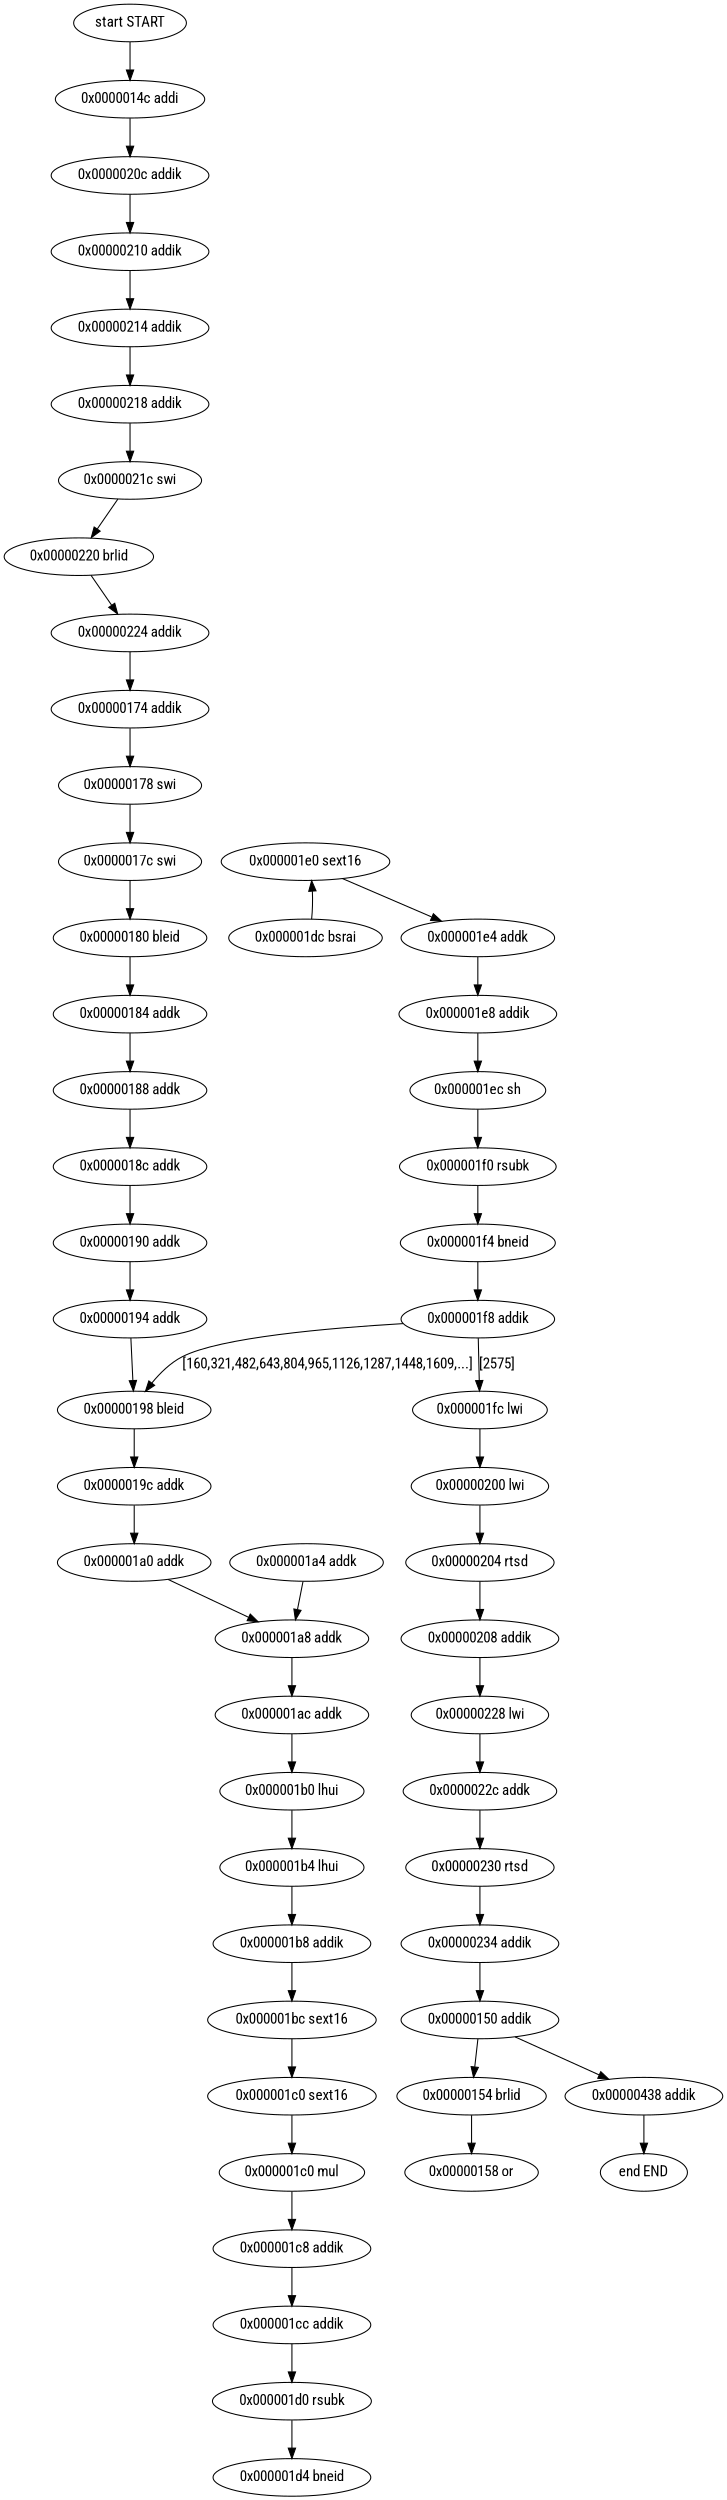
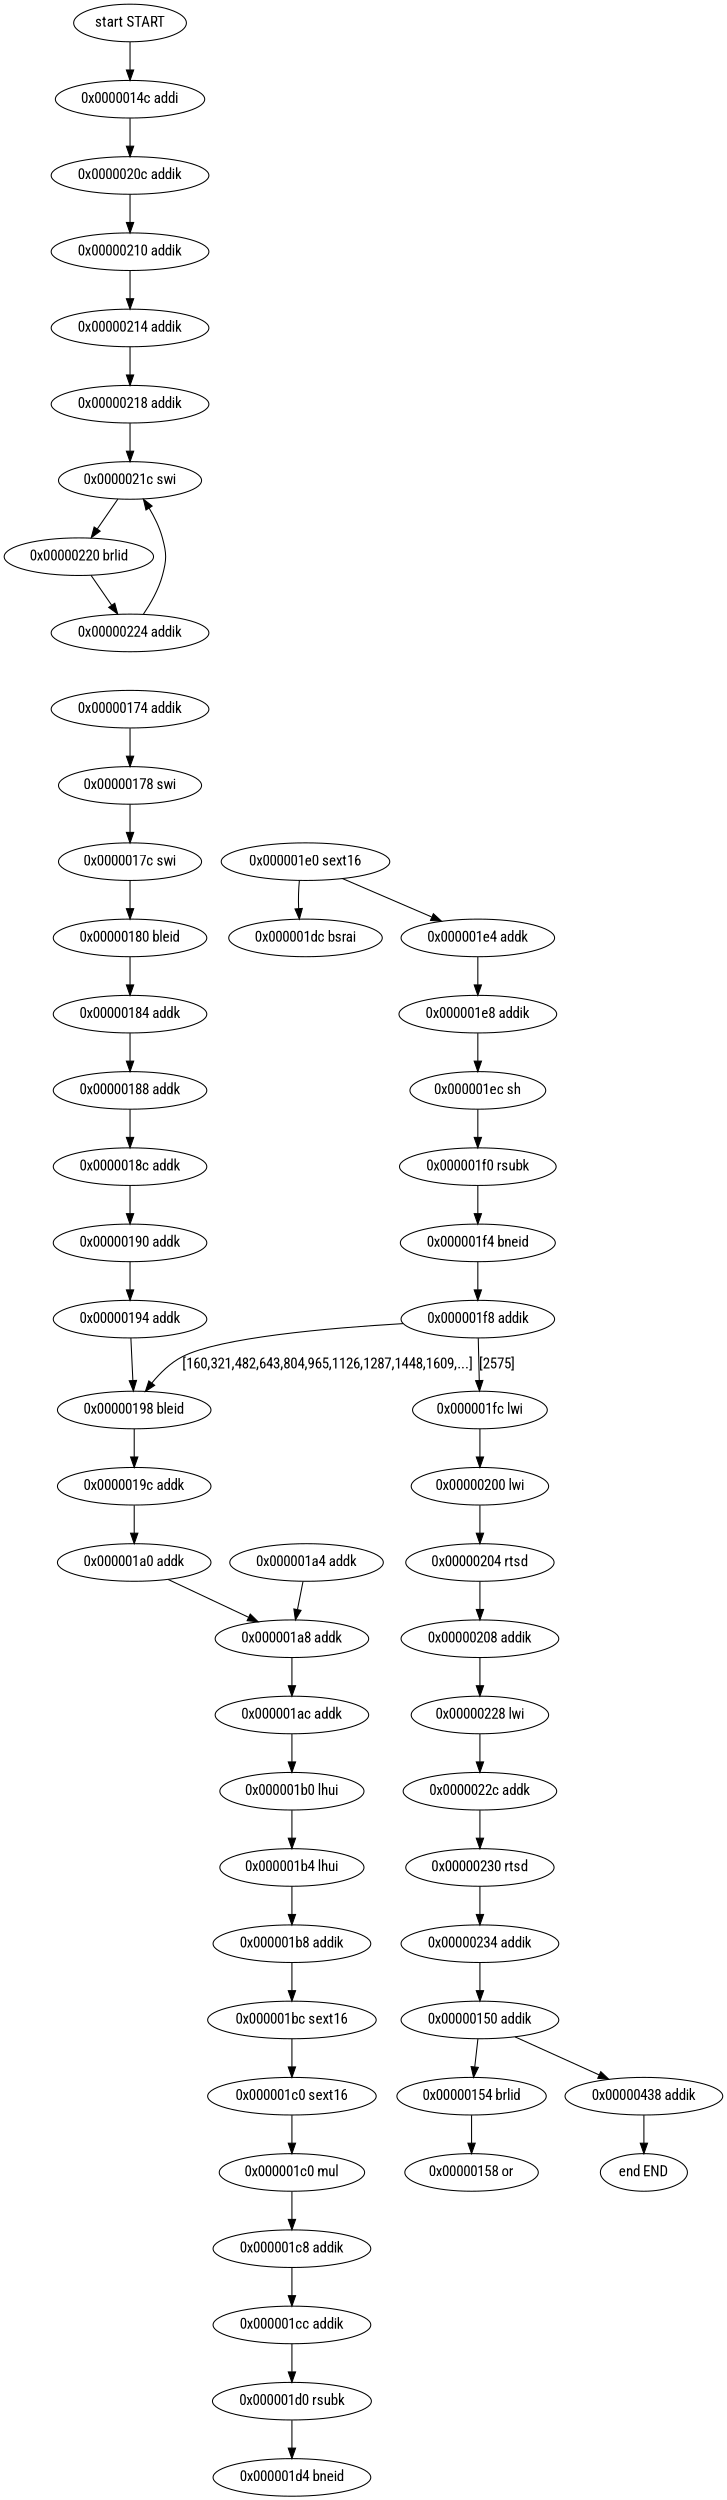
edge "0x00000224 addik" -> "0x00000174 addik": now "0x00000224 addik" -> "0x0000021c swi"
edge "0x000001dc bsrai" -> "0x000001e0 sext16": reversed
